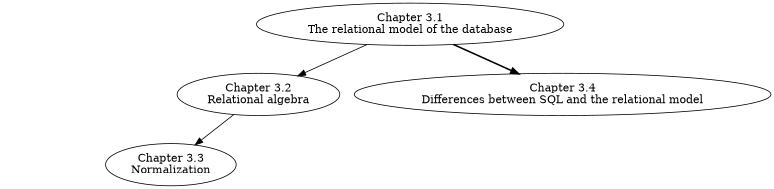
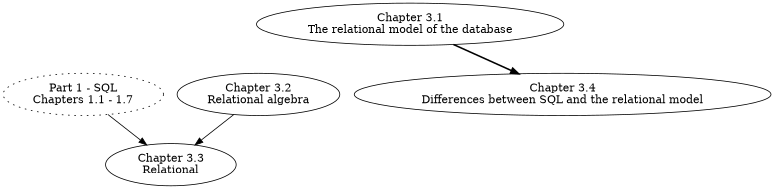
edge "Chapter 3.1 The relational model of the database" -> "Chapter 3.2 Relational algebra": removed
node "Part 1 - SQL Chapters 1.1 - 1.7": added
node "Chapter 3.3 Normalization": label "Chapter 3.3 Normalization" -> "Chapter 3.3 Relational"
